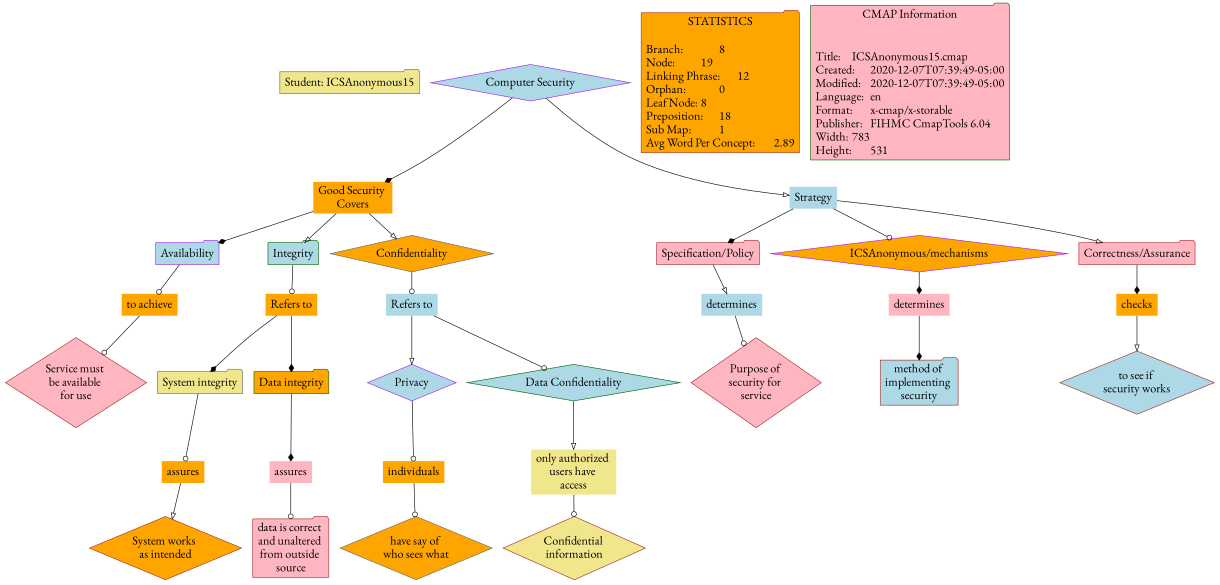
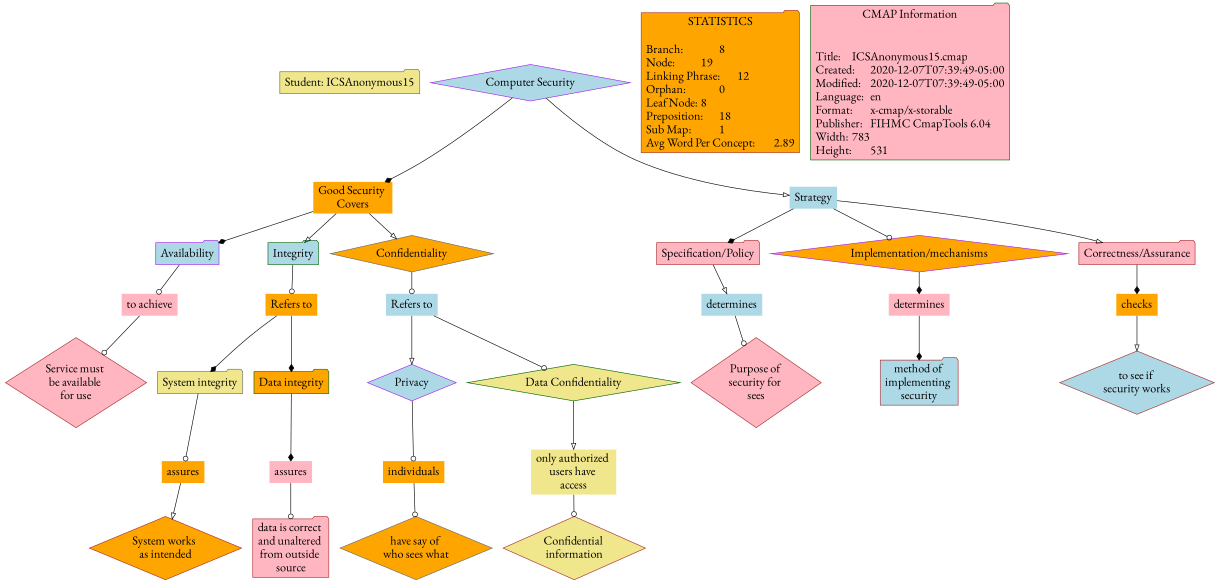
node "ICSAnonymous/mechanisms": label "ICSAnonymous/mechanisms" -> "Implementation/mechanisms"
node "to achieve": fillcolor orange -> lightpink
node "Data Confidentiality": fillcolor lightblue -> khaki
node "Purpose of security for service": label "Purpose of security for service" -> "Purpose of security for sees"
